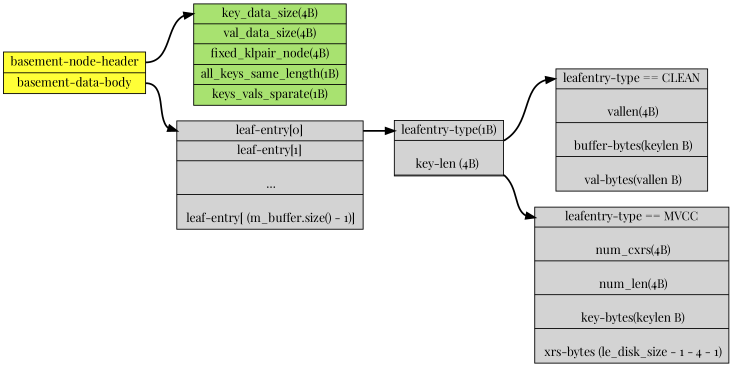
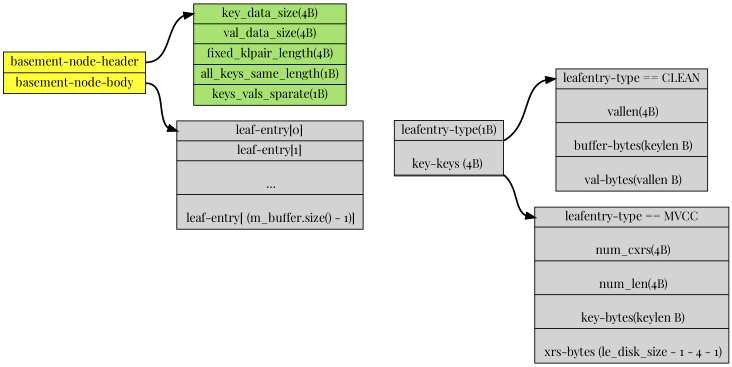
node "key_data_size(4B)": text "fixed_klpair_node(4B)" -> "fixed_klpair_length(4B)"
node "basement-node-header": text "basement-data-body" -> "basement-node-body"
edge "leaf-entry[0]" -> "leafentry-type(1B)": removed
node "leafentry-type(1B)": text "key-len (4B)" -> "key-keys (4B)"
